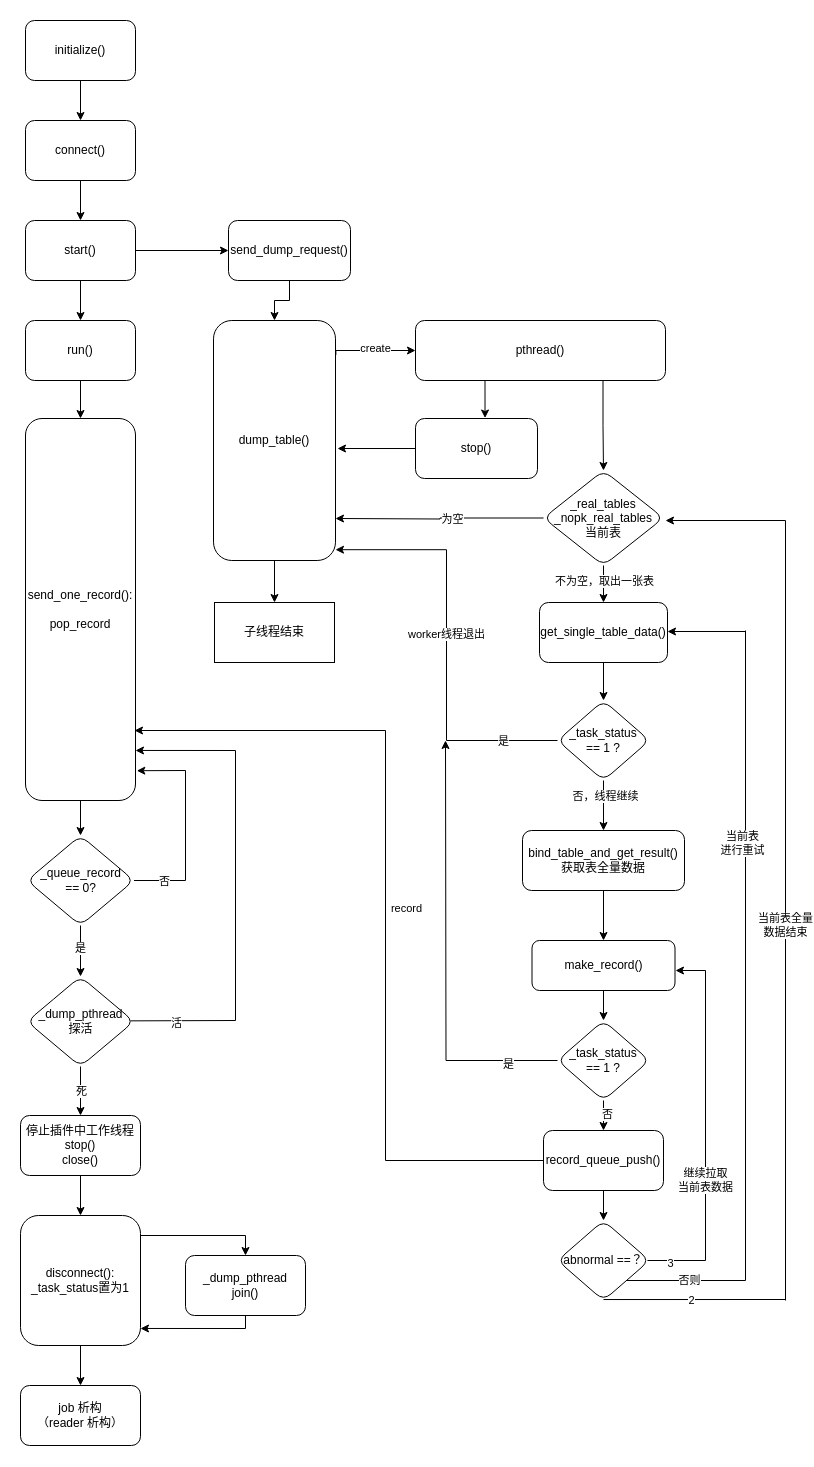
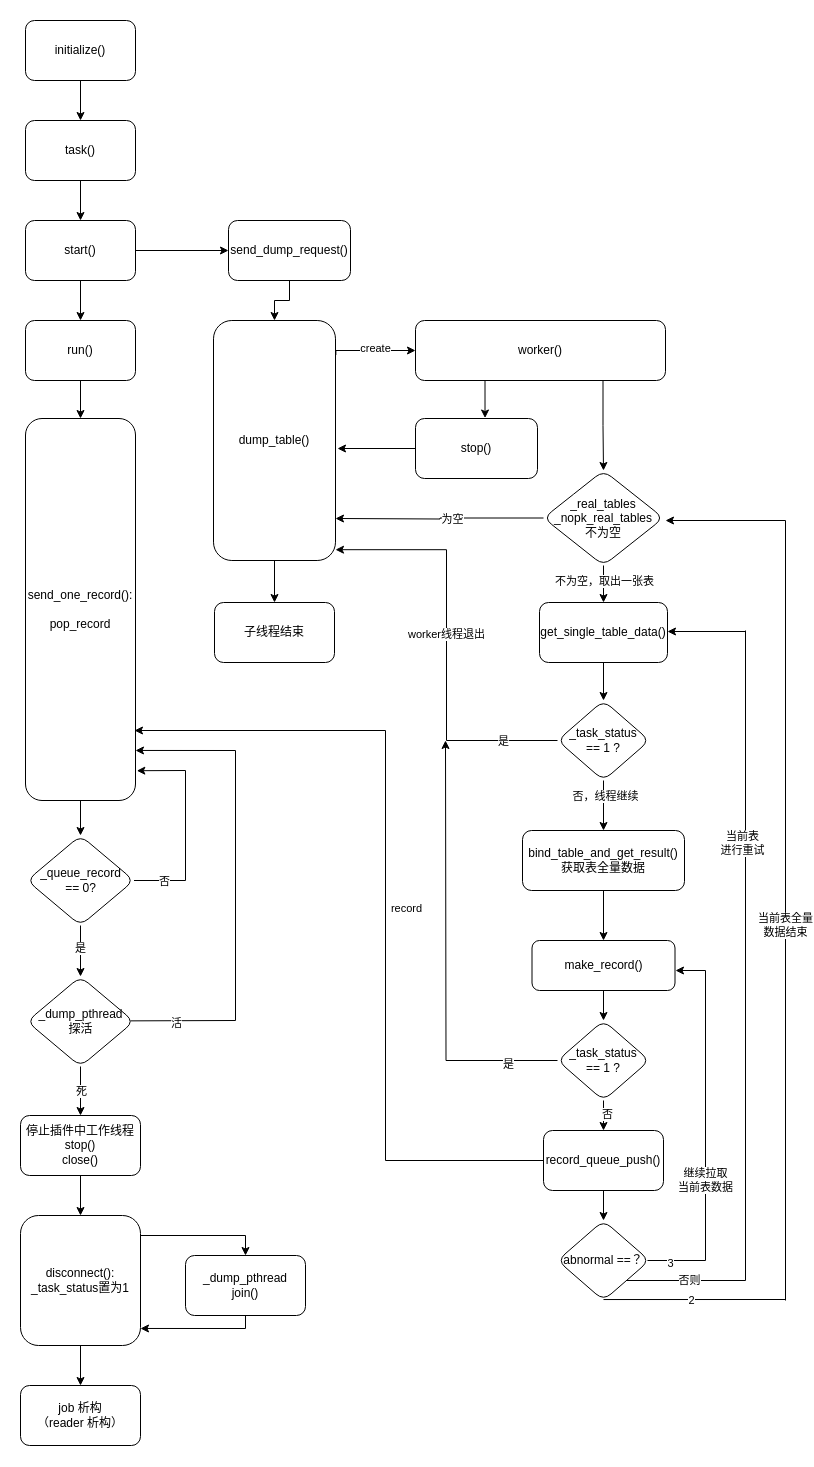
node "connect()": label "connect()" -> "task()"
node "pthread()": label "pthread()" -> "worker()"
node "_real_tables _nopk_real_tables 当前表": label "_real_tables _nopk_real_tables 当前表" -> "_real_tables _nopk_real_tables 不为空"
node "子线程结束": shape rectangle -> rounded rectangle
